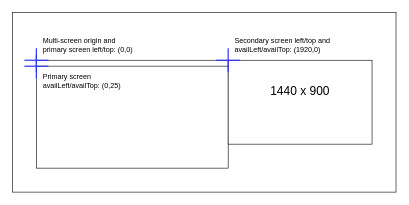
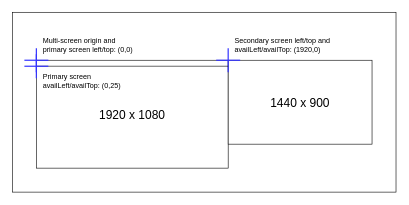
node "1440 x 900": moved (300, 90) -> (300, 102)
node "1920 x 1080": added
